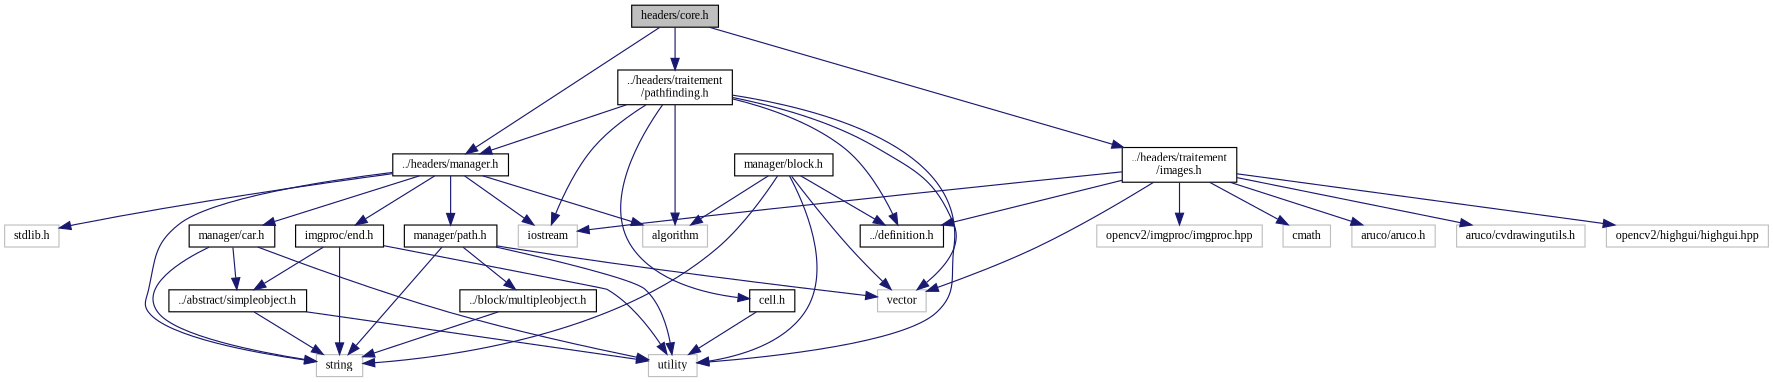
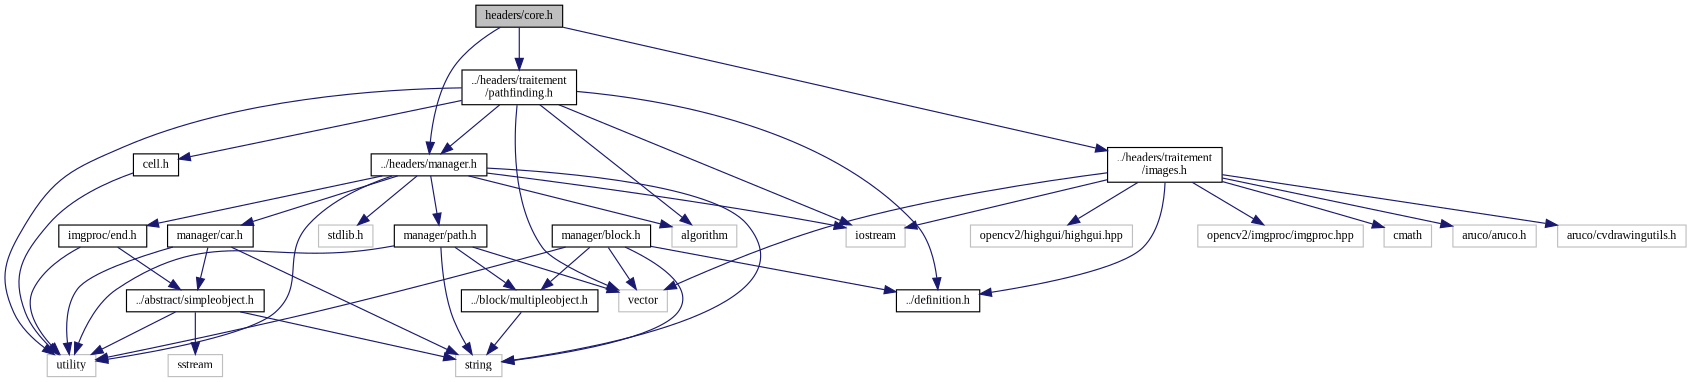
edge "manager/block.h" -> "algorithm": now "manager/block.h" -> "../block/multipleobject.h"
edge "imgproc/end.h" -> "string": removed
edge "../headers/manager.h" -> "utility": added
node "sstream": added
